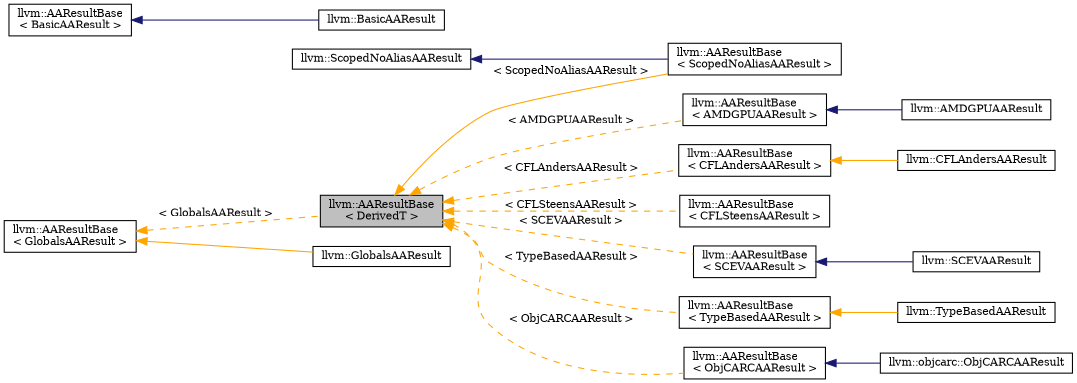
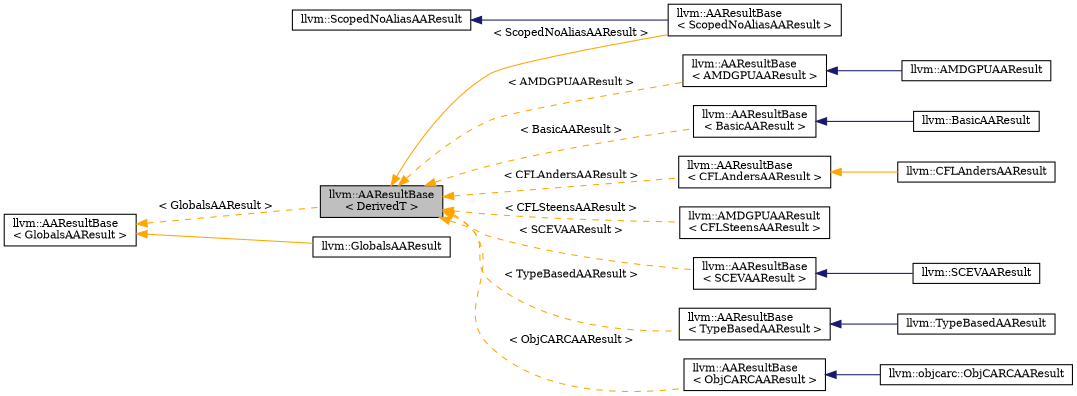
edge "llvm::AAResultBase < BasicAAResult >" -> "llvm::AAResultBase < DerivedT >": added, label "< BasicAAResult >"
node "llvm::AAResultBase < CFLSteensAAResult >": label "llvm::AAResultBase < CFLSteensAAResult >" -> "llvm::AMDGPUAAResult < CFLSteensAAResult >"
edge "llvm::TypeBasedAAResult" -> "llvm::AAResultBase < TypeBasedAAResult >": color orange -> midnightblue
